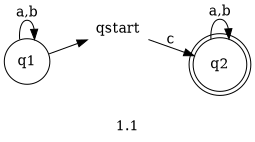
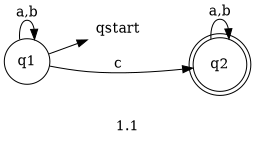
edge "qstart" -> "q2": now "q1" -> "q2"
